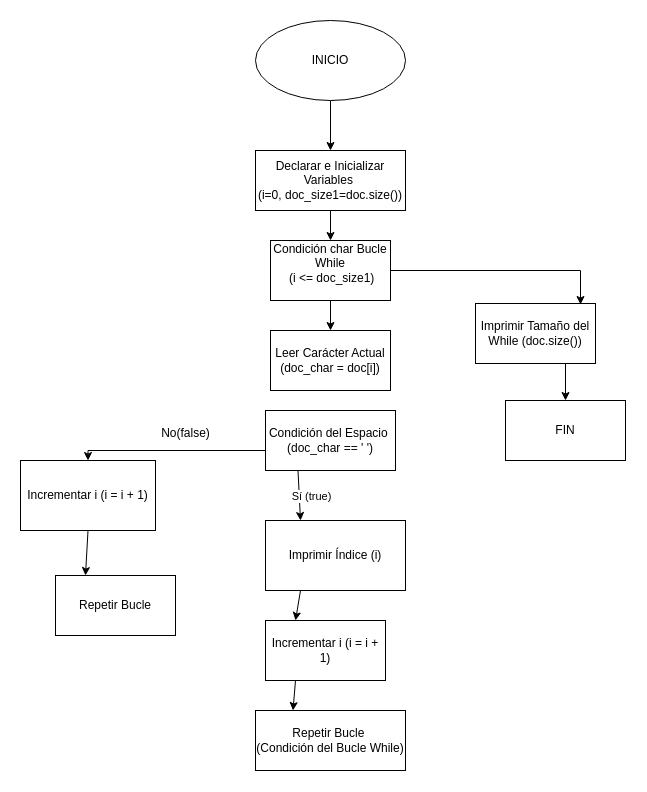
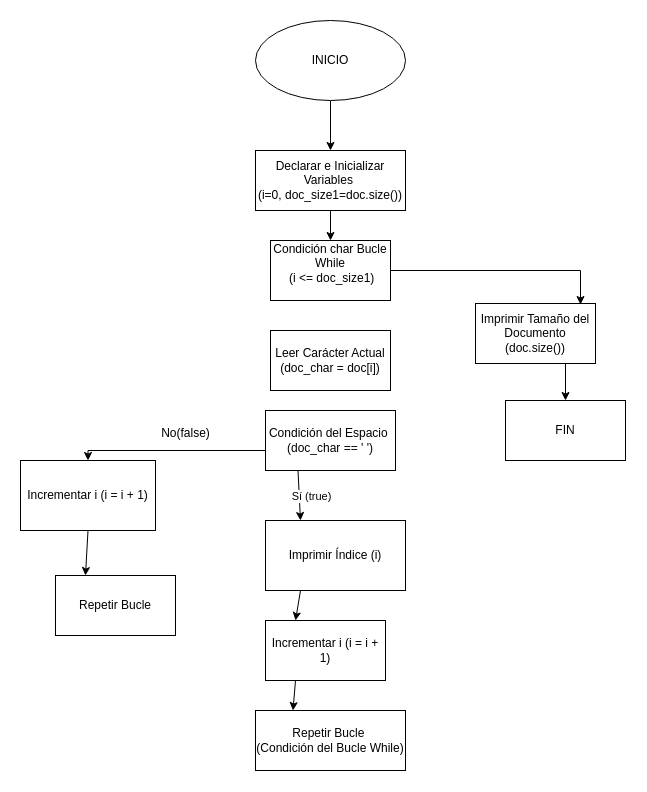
edge "Condición char Bucle While (i <= doc_size1)" -> "Leer Carácter Actual (doc_char = doc[i])": removed
node "Imprimir Tamaño del While (doc.size())": label "Imprimir Tamaño del While (doc.size())" -> "Imprimir Tamaño del Documento (doc.size())"
